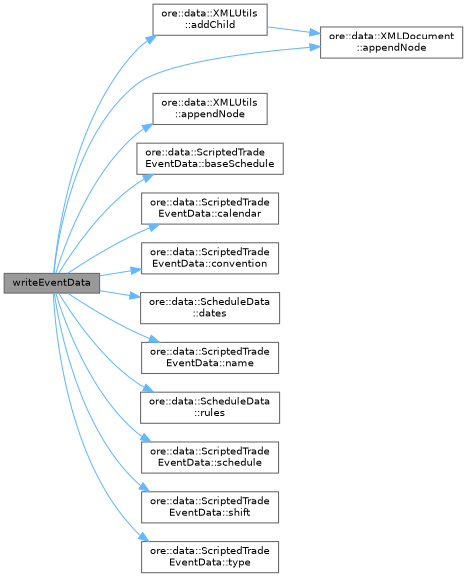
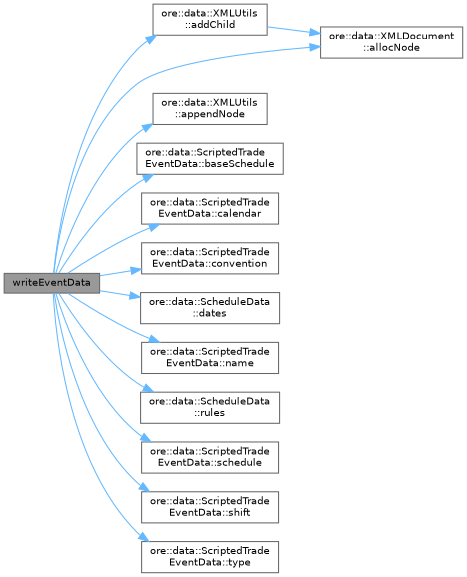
node "ore::data::XMLDocument ::appendNode": label "ore::data::XMLDocument ::appendNode" -> "ore::data::XMLDocument ::allocNode"
